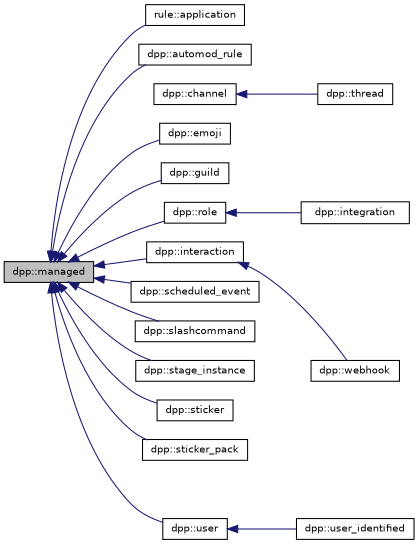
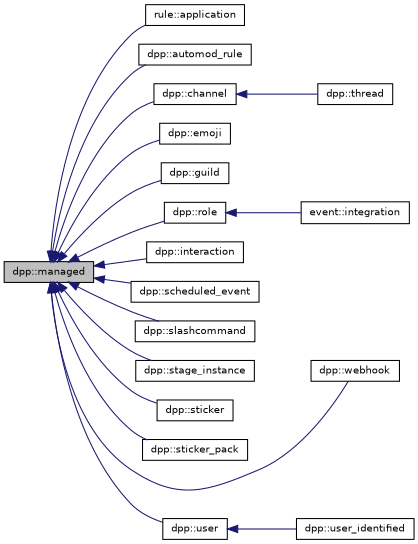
edge "dpp::channel" -> "dpp::managed": added
node "dpp::integration": label "dpp::integration" -> "event::integration"
edge "dpp::webhook" -> "dpp::interaction": now "dpp::webhook" -> "dpp::managed"
